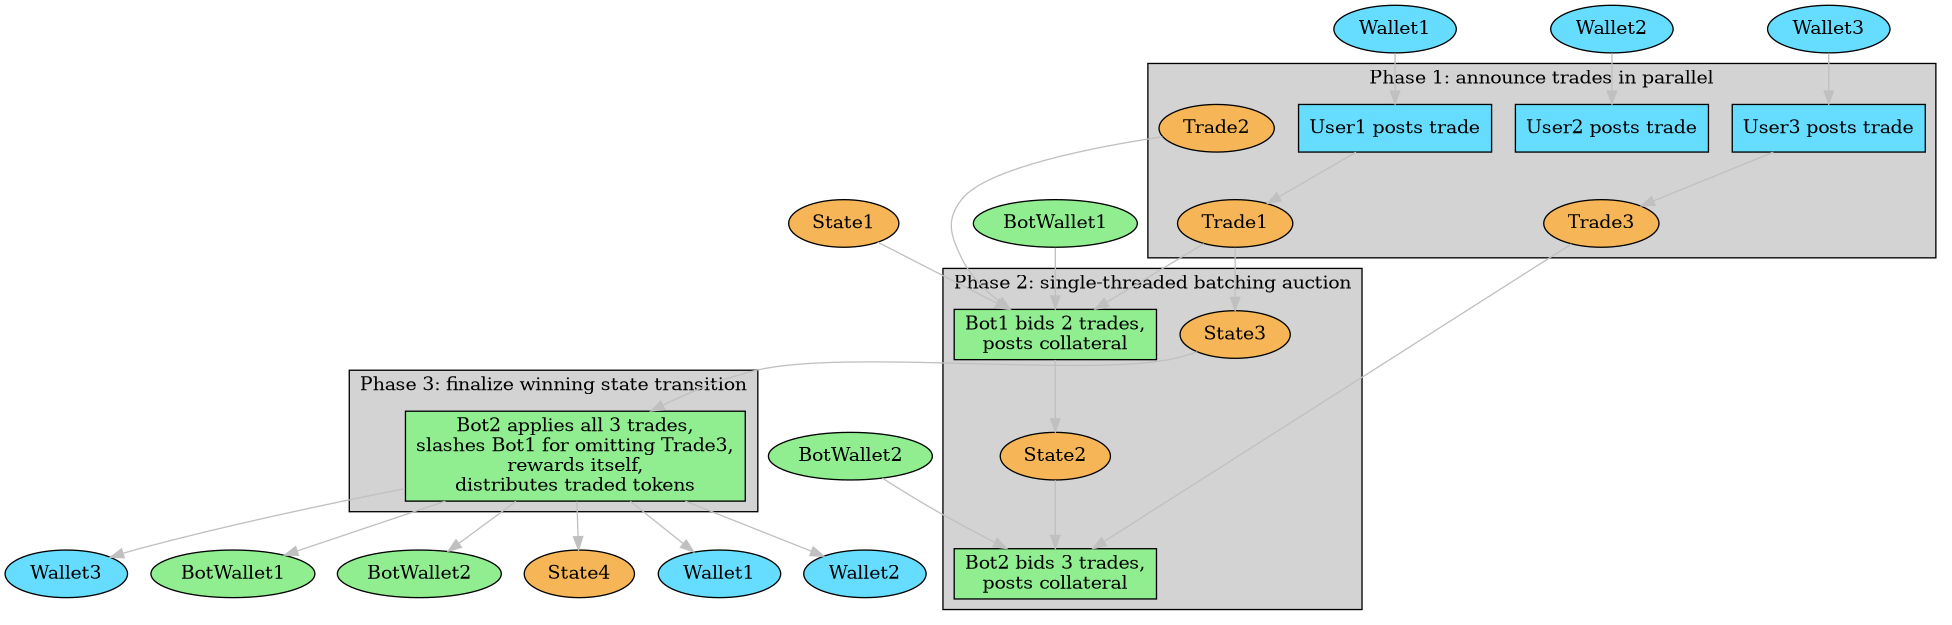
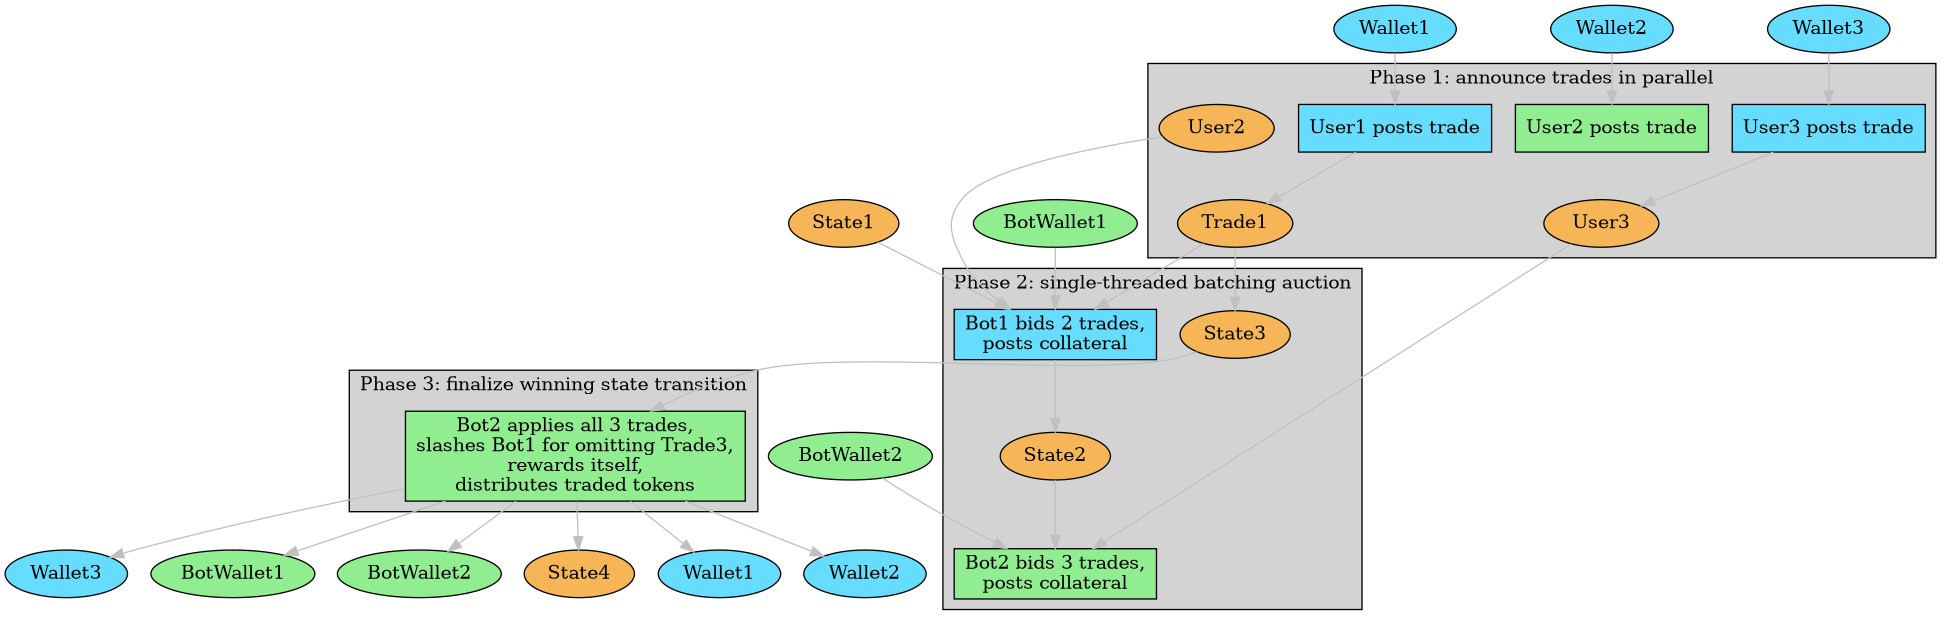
node "Trade2": label "Trade2" -> "User2"
node "User2 posts trade": fillcolor #66ddff -> lightgreen
node "Trade3": label "Trade3" -> "User3"
node "Bot1 bids 2 trades, posts collateral": fillcolor lightgreen -> #66ddff
